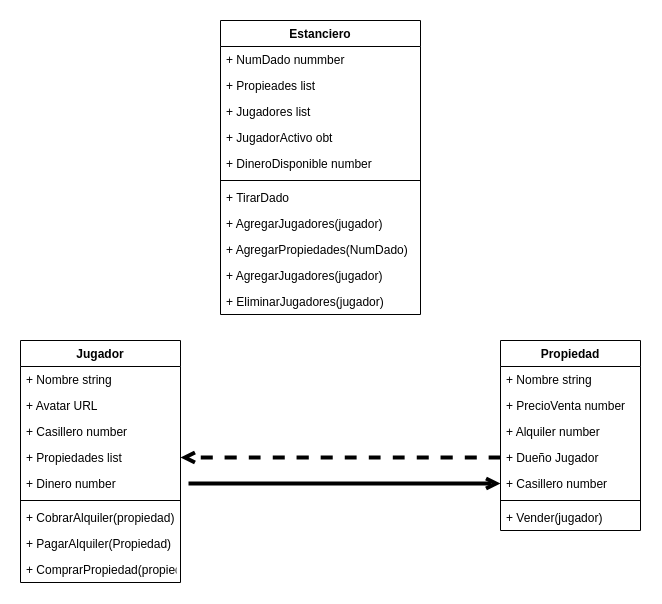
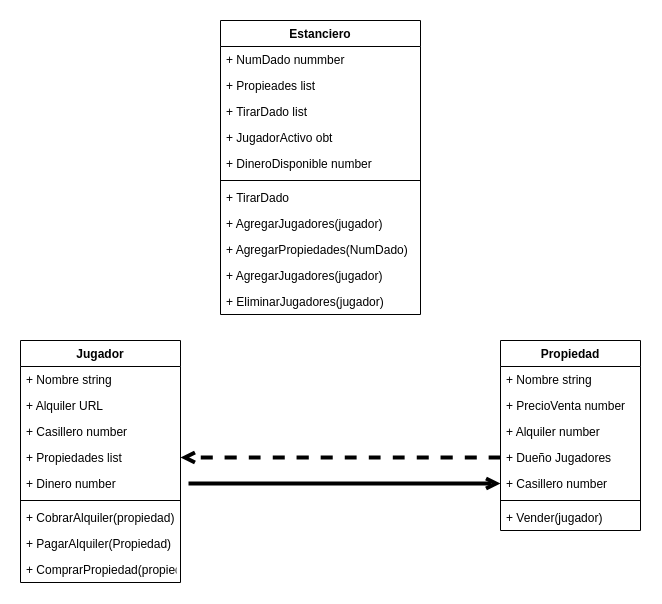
node "+ Jugadores list": label "+ Jugadores list" -> "+ TirarDado list"
node "+ Avatar URL": label "+ Avatar URL" -> "+ Alquiler URL"
node "+ Dueño Jugador": label "+ Dueño Jugador" -> "+ Dueño Jugadores"
